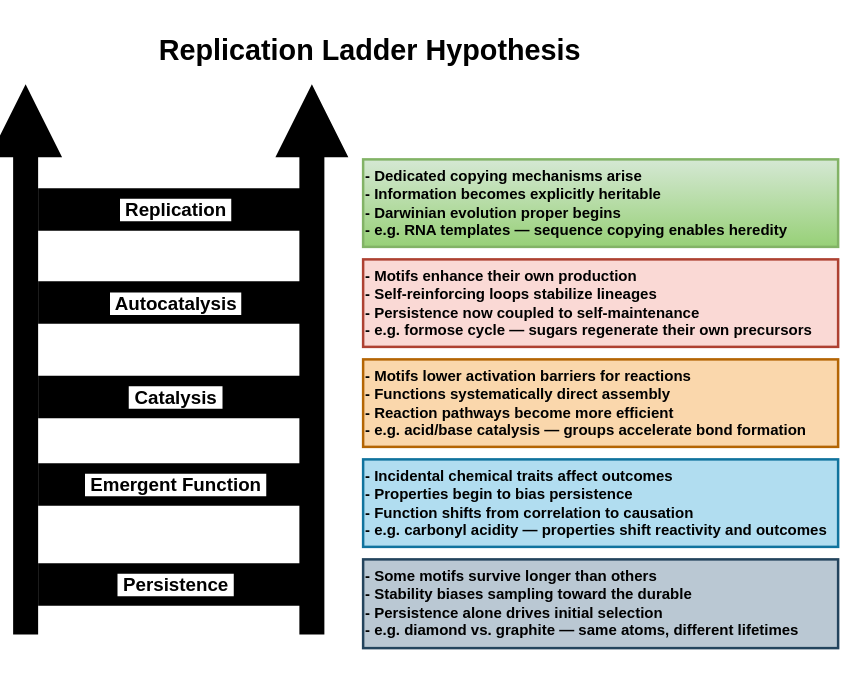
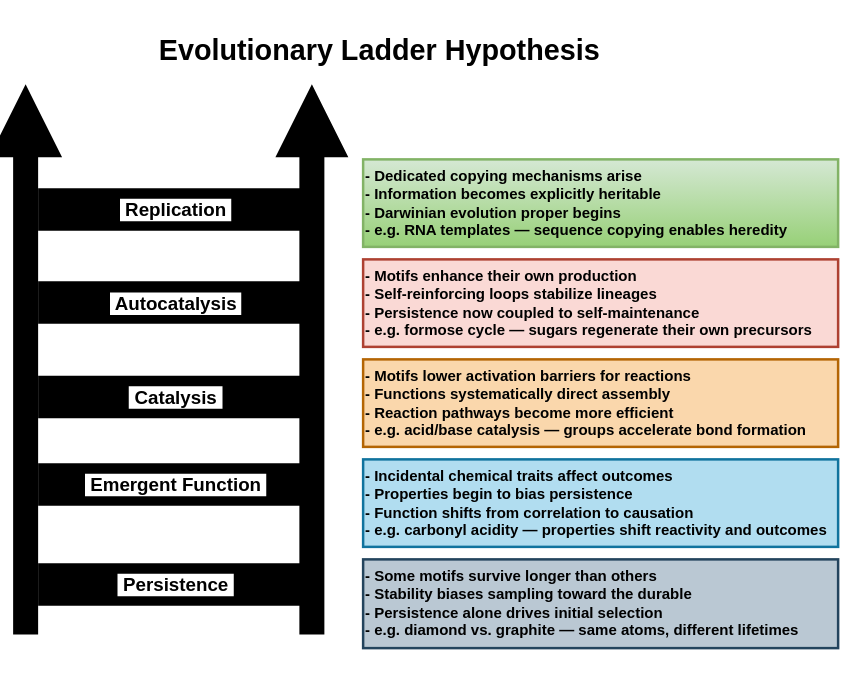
node "Replication Ladder Hypothesis": label "Replication Ladder Hypothesis" -> "Evolutionary Ladder Hypothesis"
